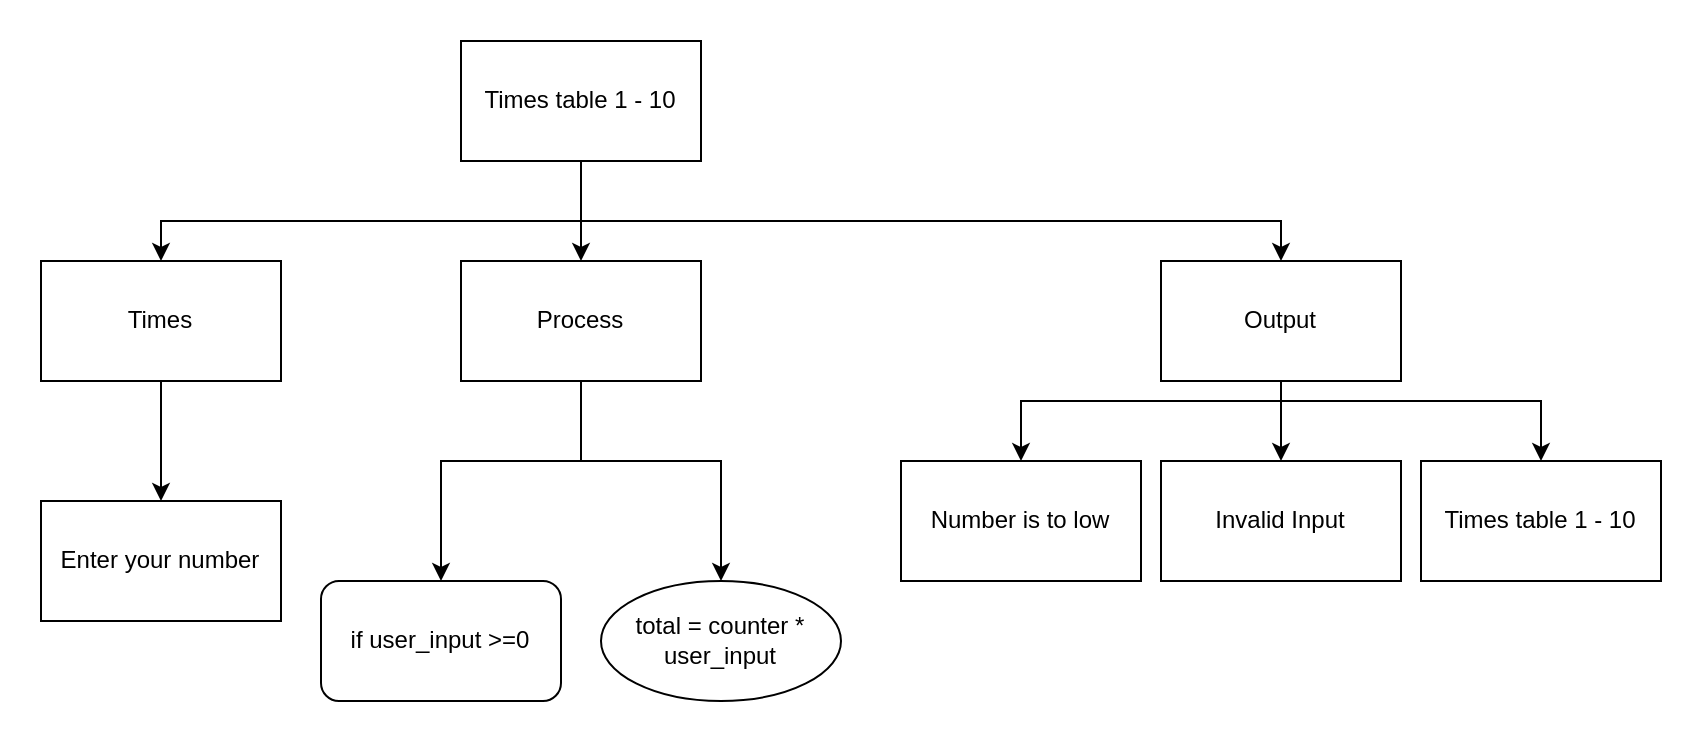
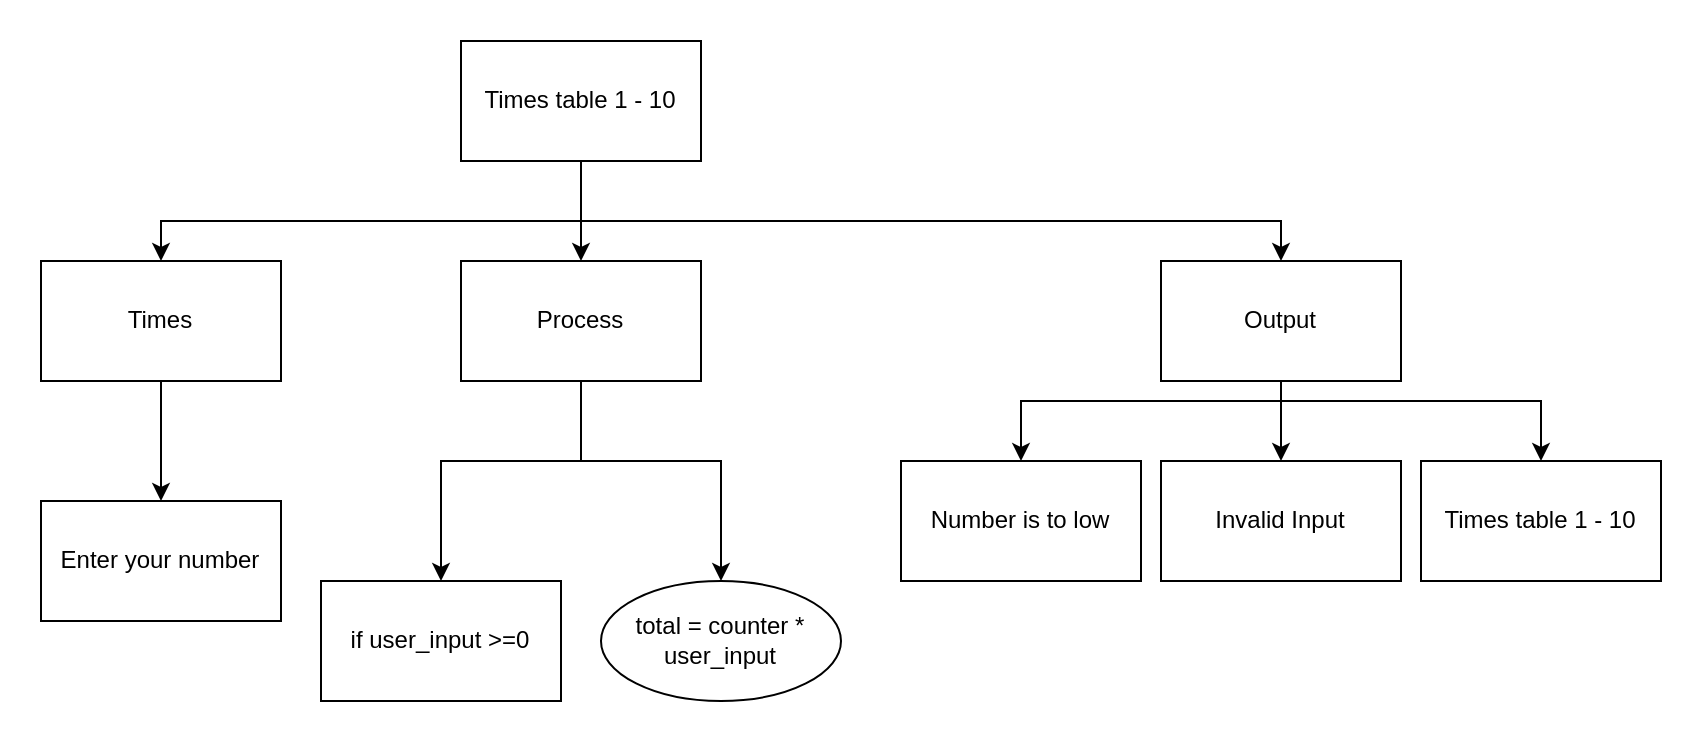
node "if user_input >=0": shape rounded rectangle -> rectangle
